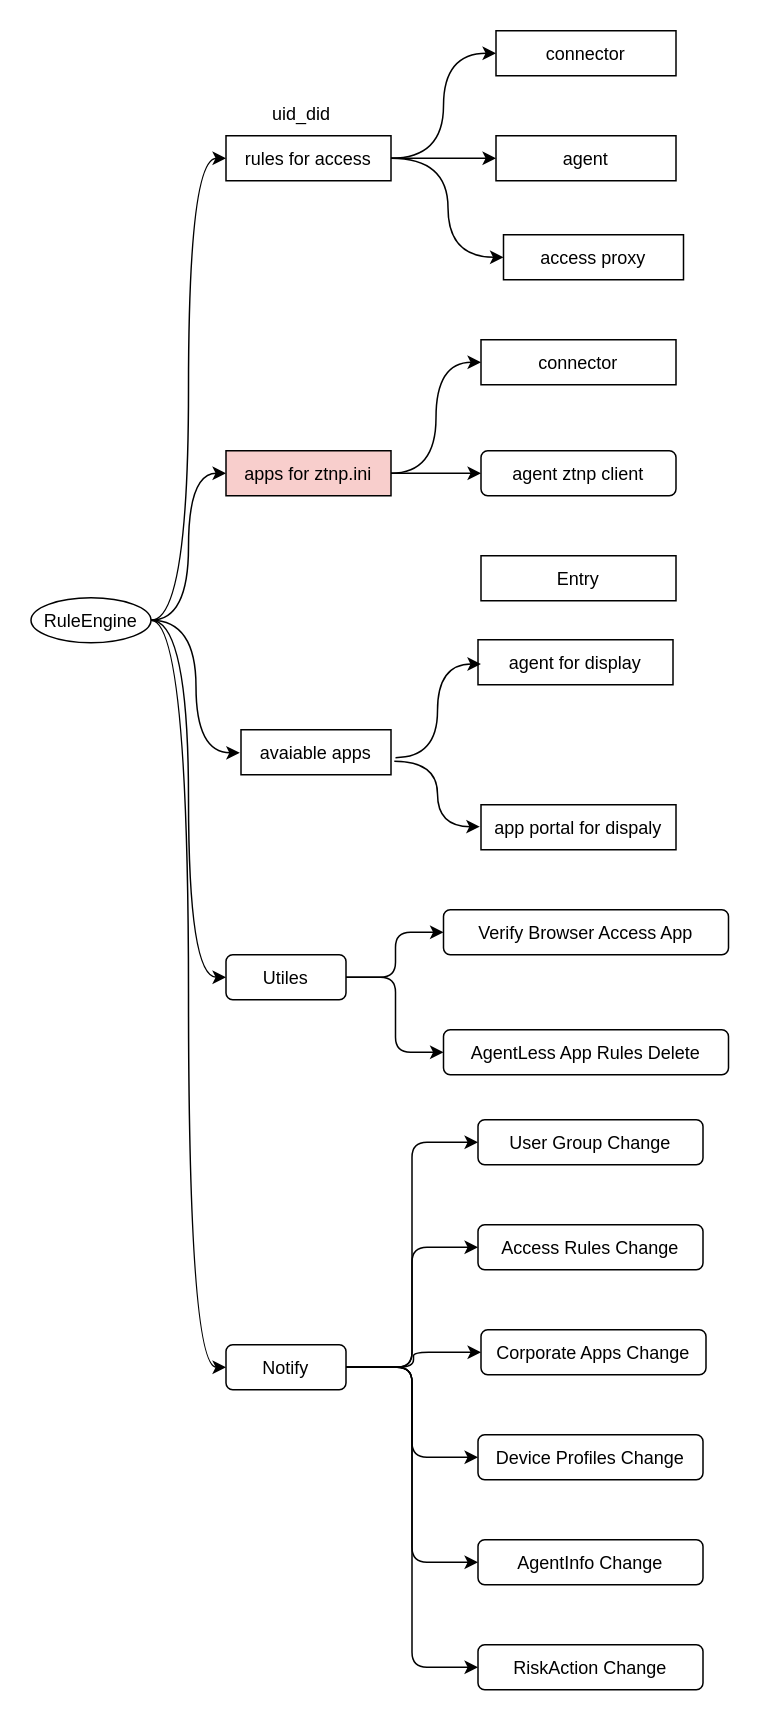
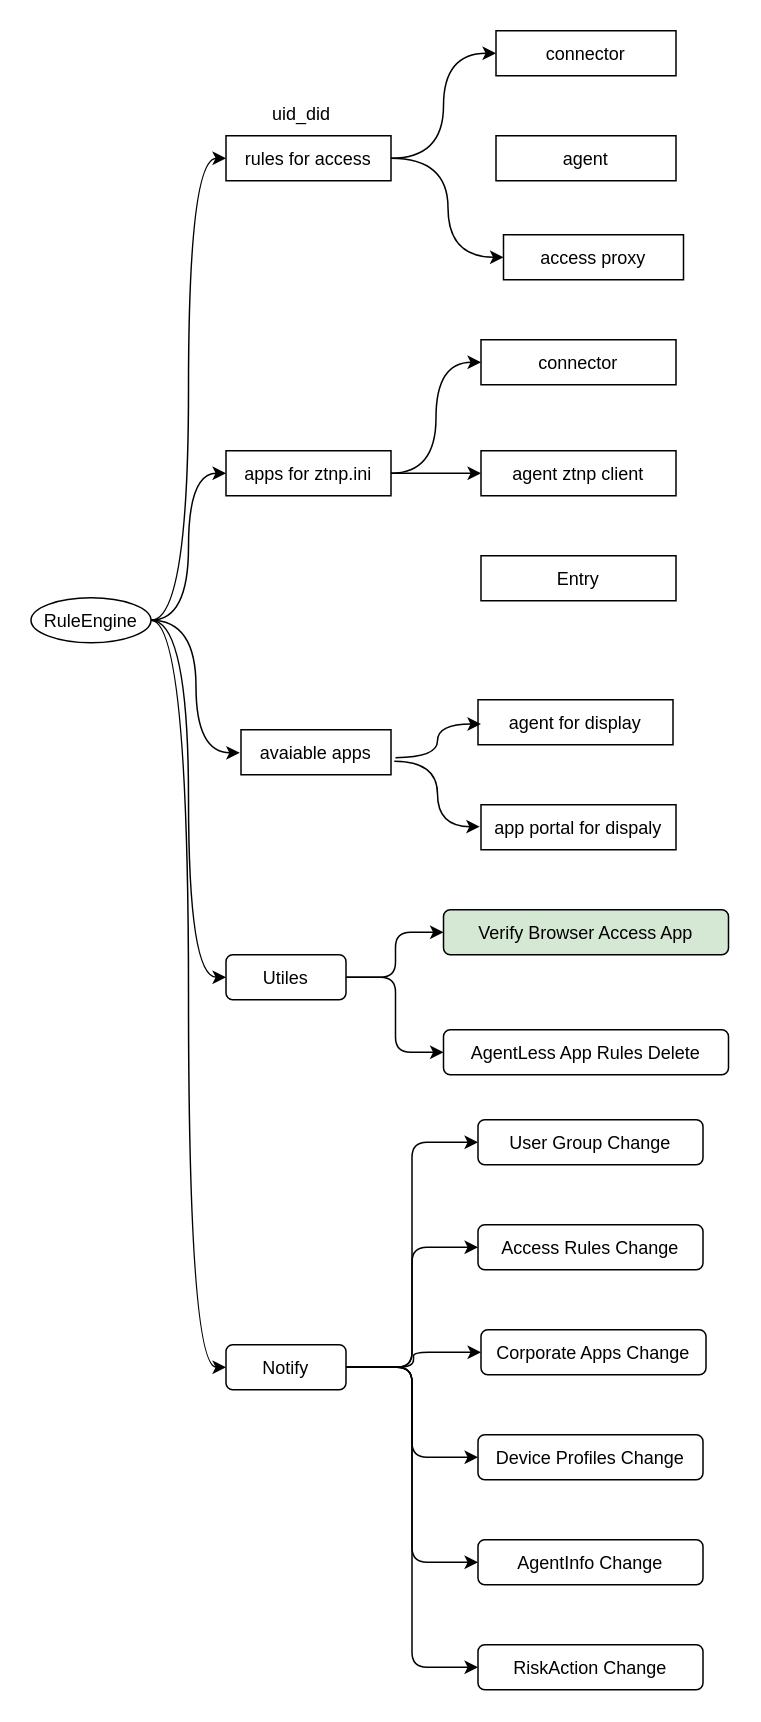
edge "rules for access" -> "agent": removed
node "apps for ztnp.ini": fillcolor #f8cecc -> #ffffff
node "agent ztnp client": shape rounded rectangle -> rectangle
node "agent for display": moved (575, 662) -> (575, 722)
node "Verify Browser Access App": fillcolor #ffffff -> #d5e8d4
